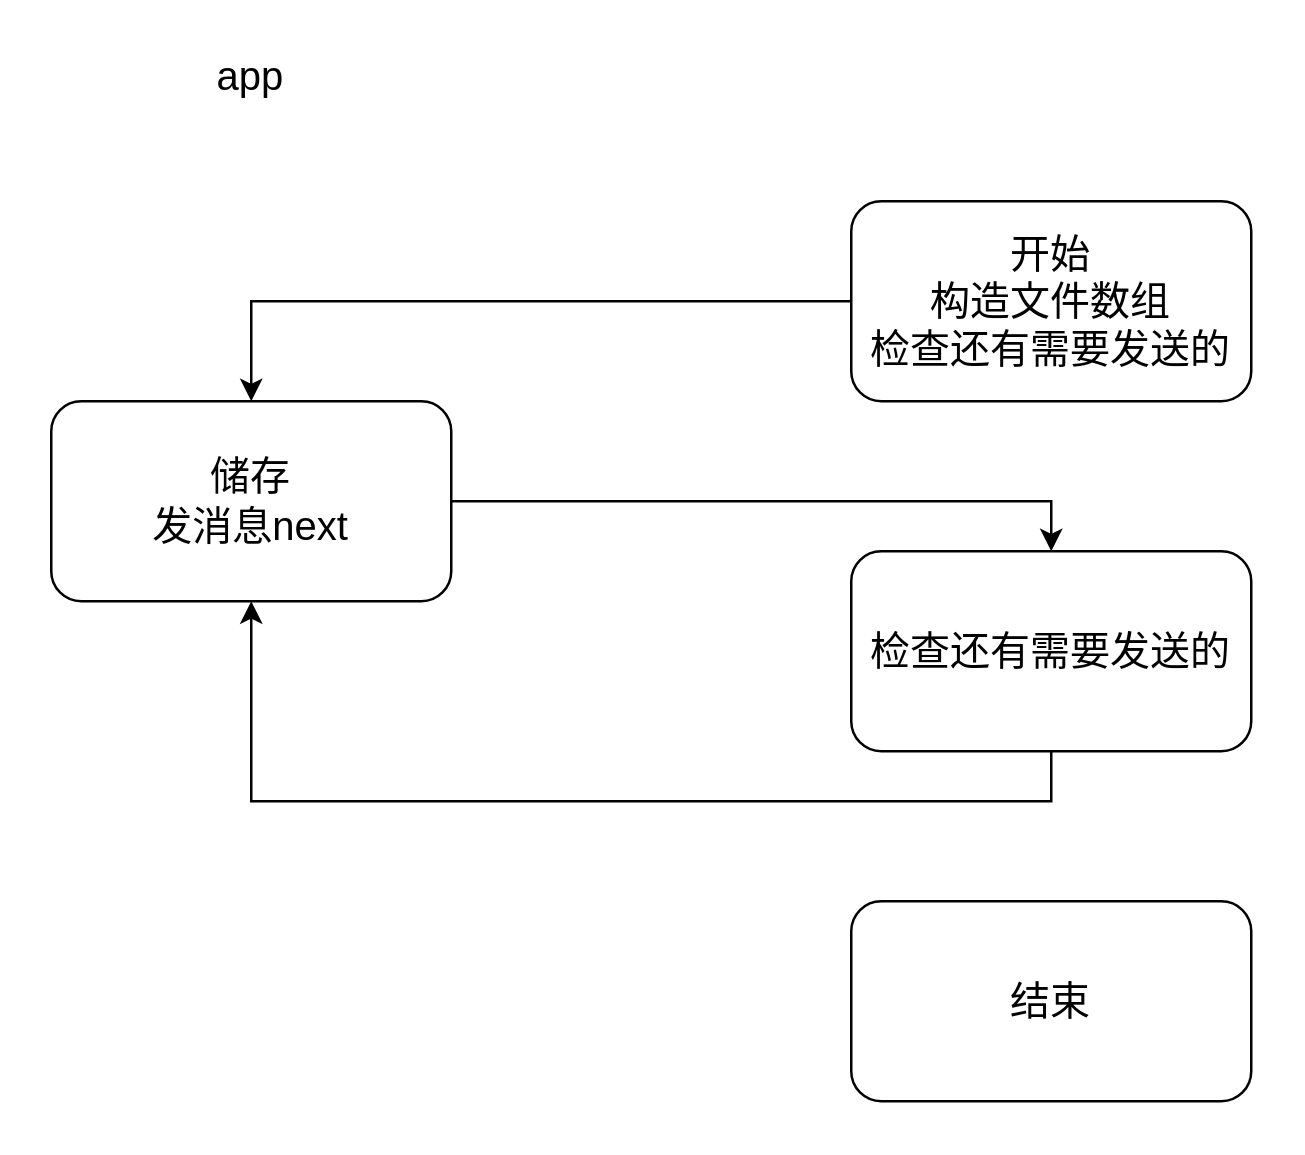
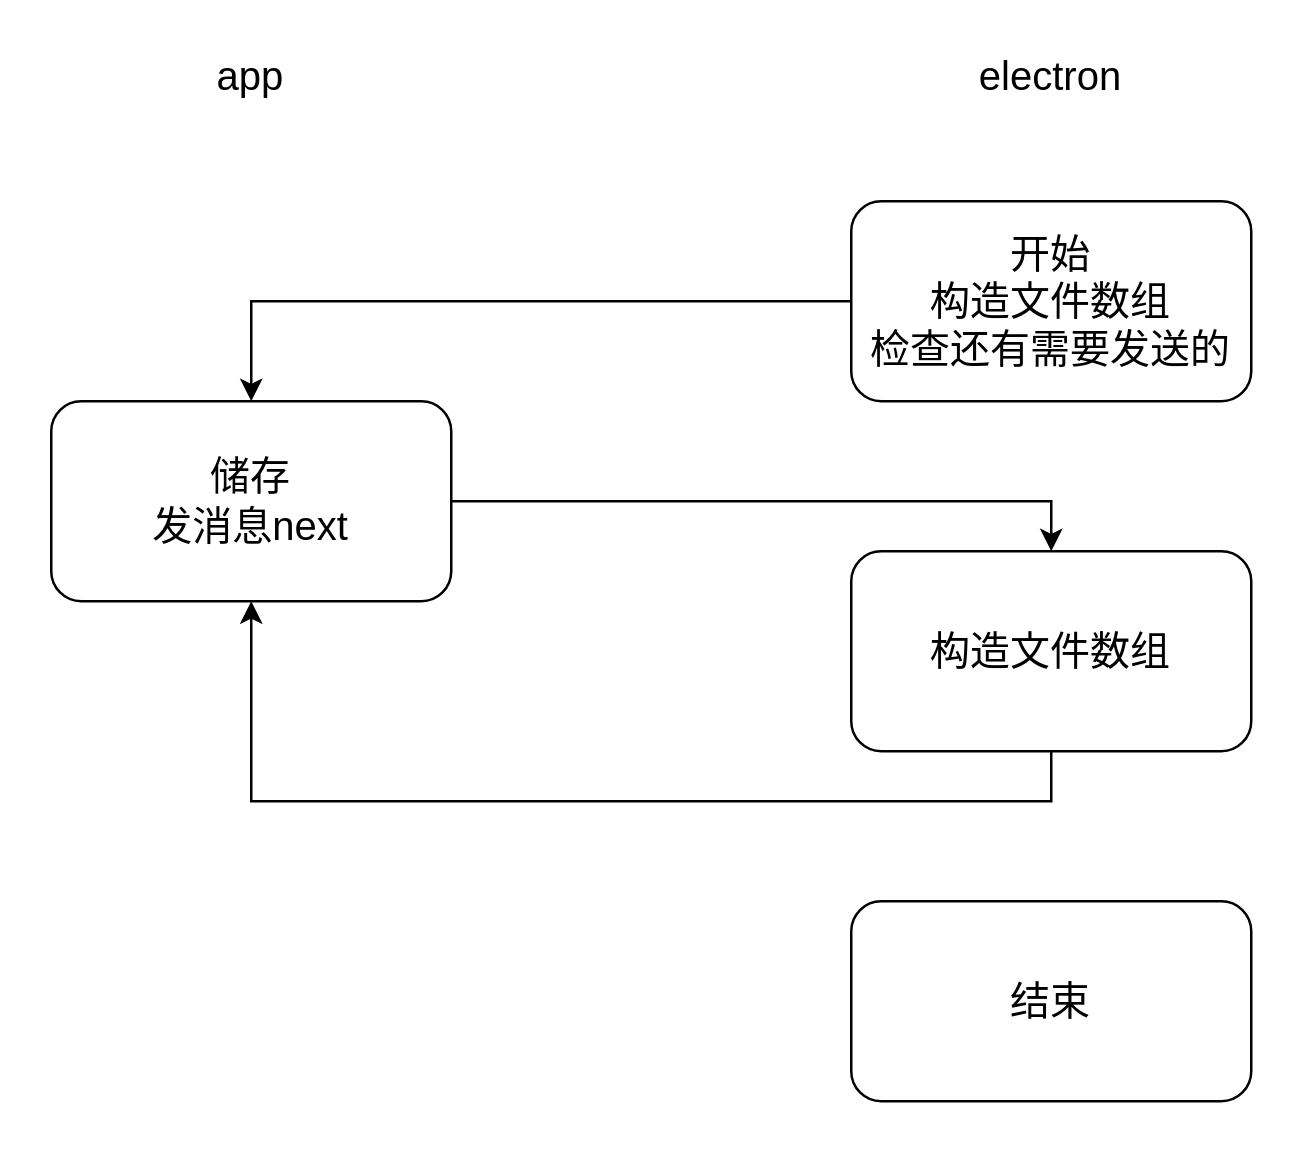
node "electron": added
node "检查还有需要发送的": label "检查还有需要发送的" -> "构造文件数组"
